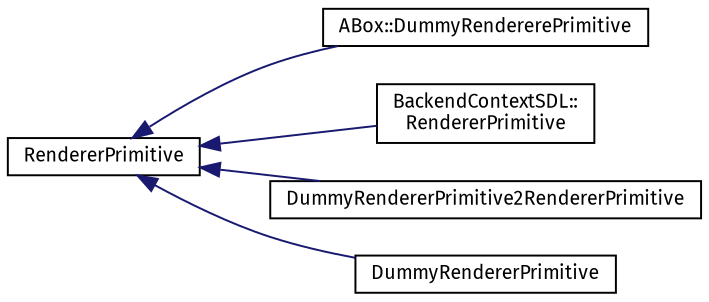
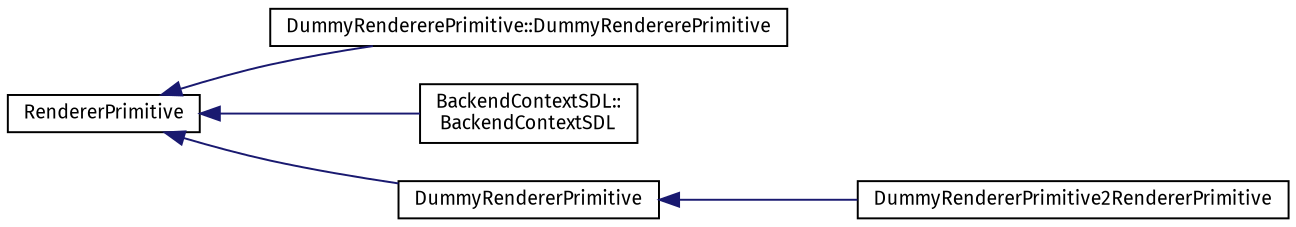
node "ABox::DummyRendererePrimitive": label "ABox::DummyRendererePrimitive" -> "DummyRendererePrimitive::DummyRendererePrimitive"
node "BackendContextSDL:: RendererPrimitive": label "BackendContextSDL:: RendererPrimitive" -> "BackendContextSDL:: BackendContextSDL"
edge "DummyRendererPrimitive2RendererPrimitive" -> "RendererPrimitive": now "DummyRendererPrimitive2RendererPrimitive" -> "DummyRendererPrimitive"
